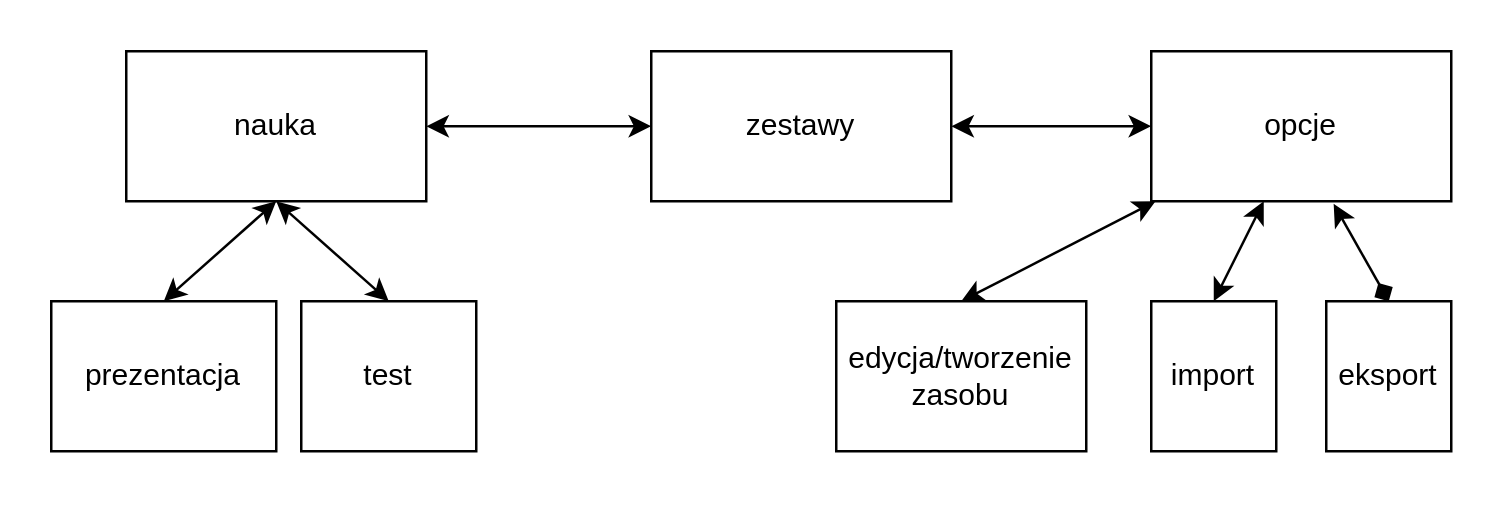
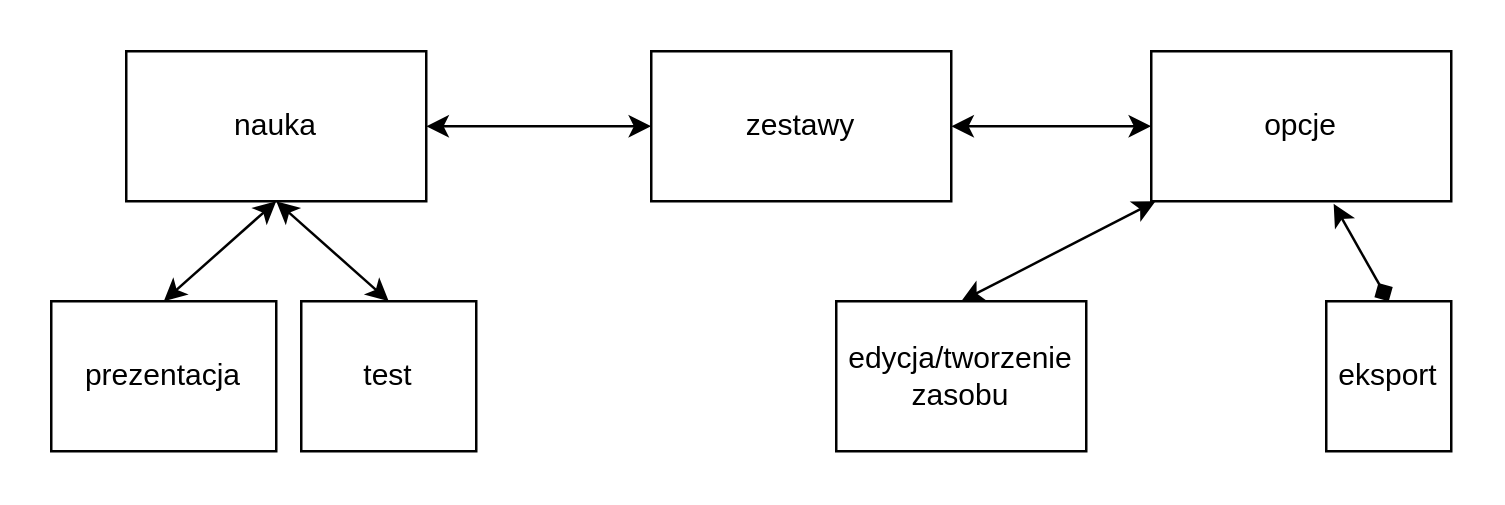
edge "opcje" -- "import": removed
node "import": removed
